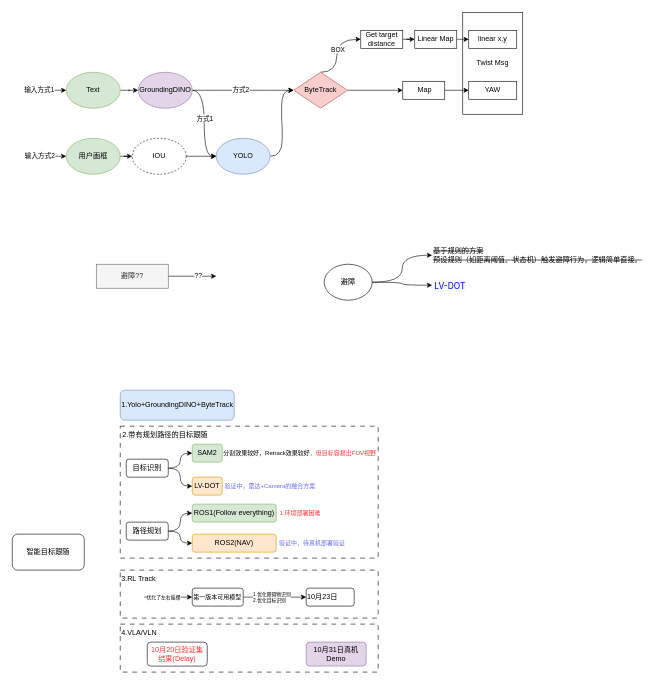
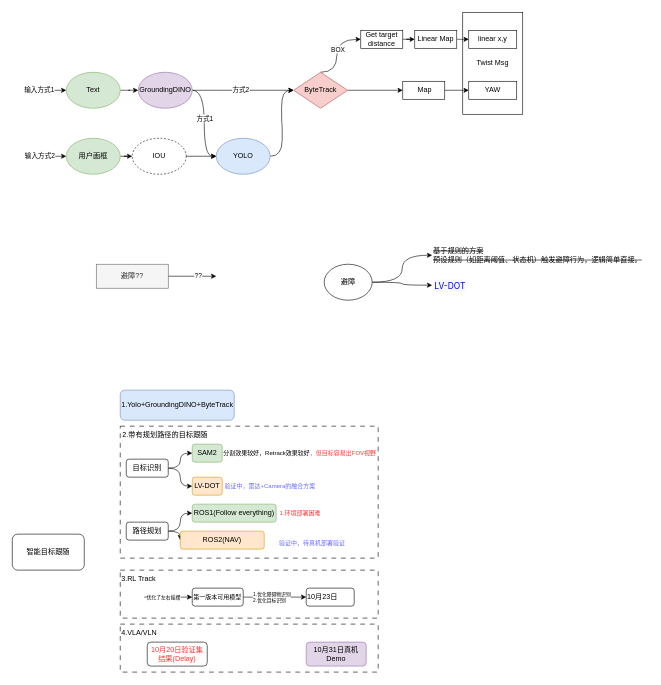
node "ROS2(NAV)": moved (234, 543) -> (222, 540)
